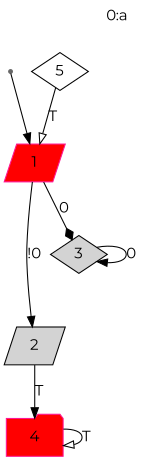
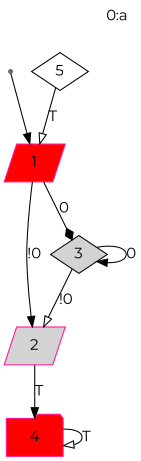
edge "3" -> "2": added, label "!0"
node "2": color black -> deeppink
